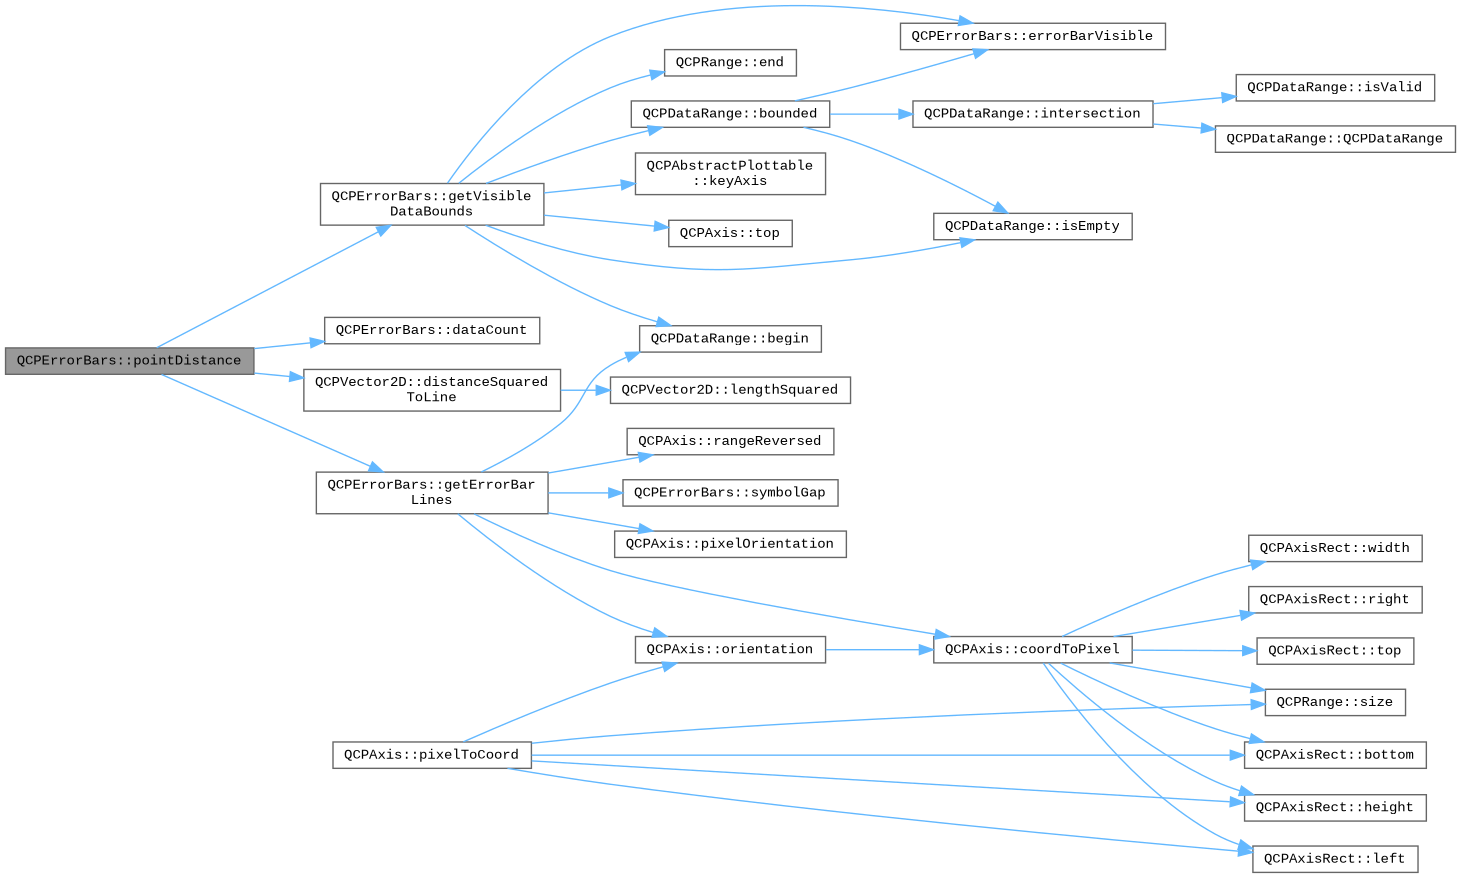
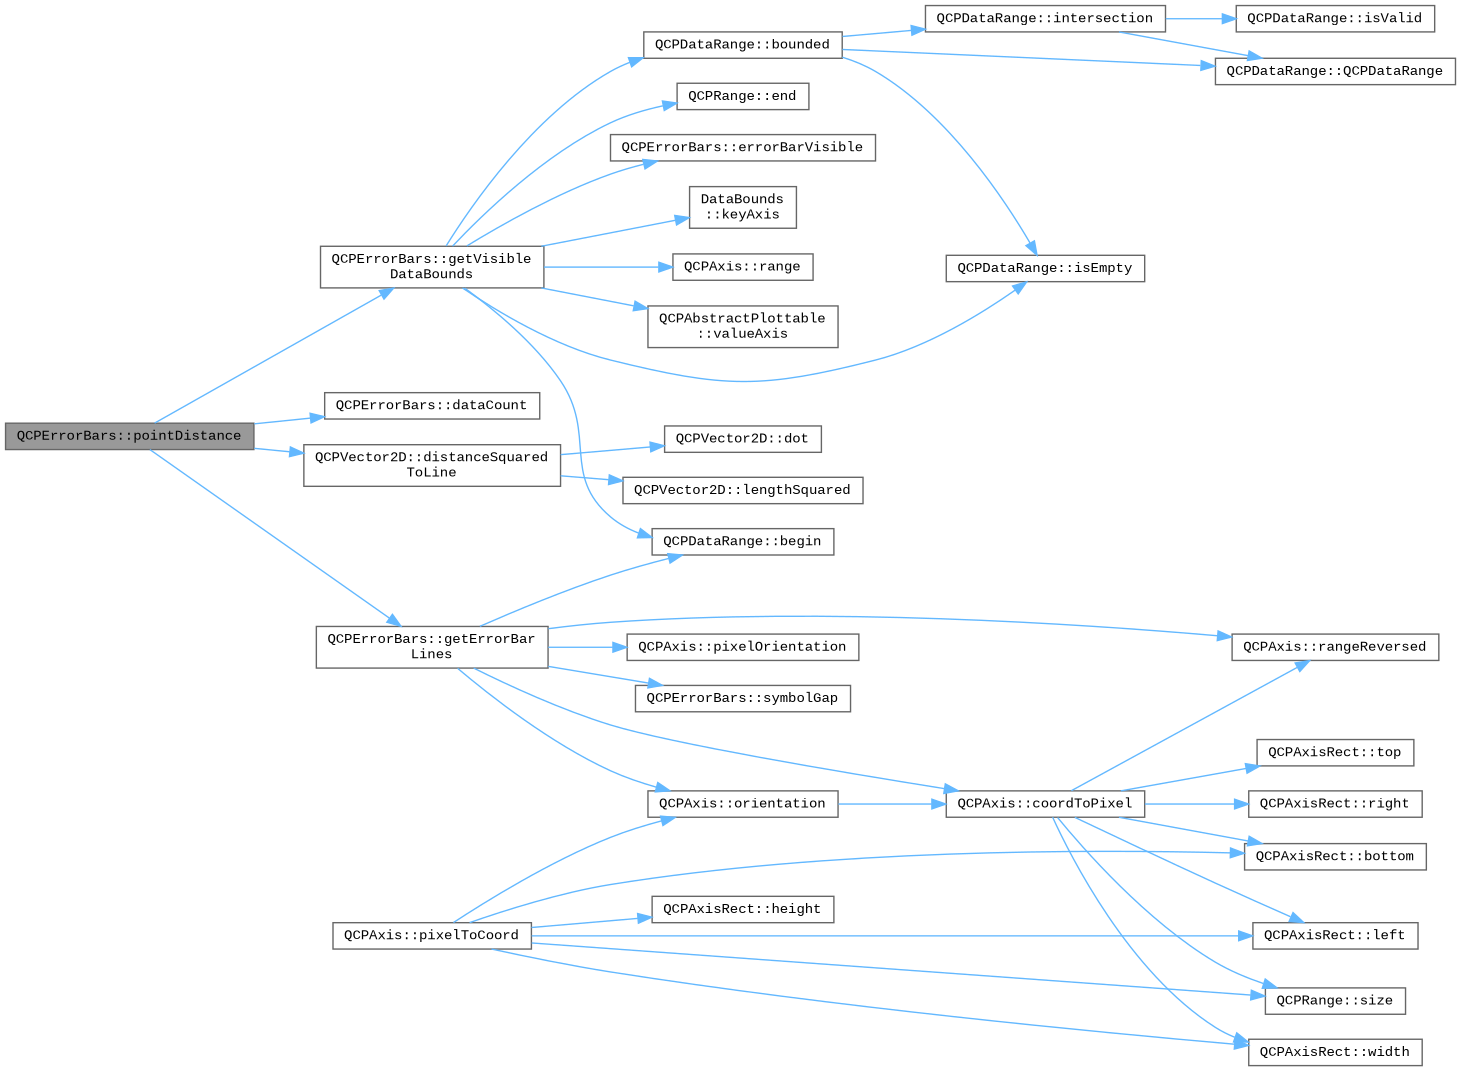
edge "QCPDataRange::bounded" -> "QCPErrorBars::errorBarVisible": now "QCPDataRange::bounded" -> "QCPDataRange::QCPDataRange"
node "QCPAbstractPlottable ::keyAxis": label "QCPAbstractPlottable ::keyAxis" -> "DataBounds ::keyAxis"
node "QCPAxis::top": label "QCPAxis::top" -> "QCPAxis::range"
node "QCPAbstractPlottable ::valueAxis": added
node "QCPVector2D::dot": added
edge "QCPAxis::coordToPixel" -> "QCPAxisRect::height": now "QCPAxis::coordToPixel" -> "QCPAxis::rangeReversed"
edge "QCPAxis::pixelToCoord" -> "QCPAxisRect::width": added
